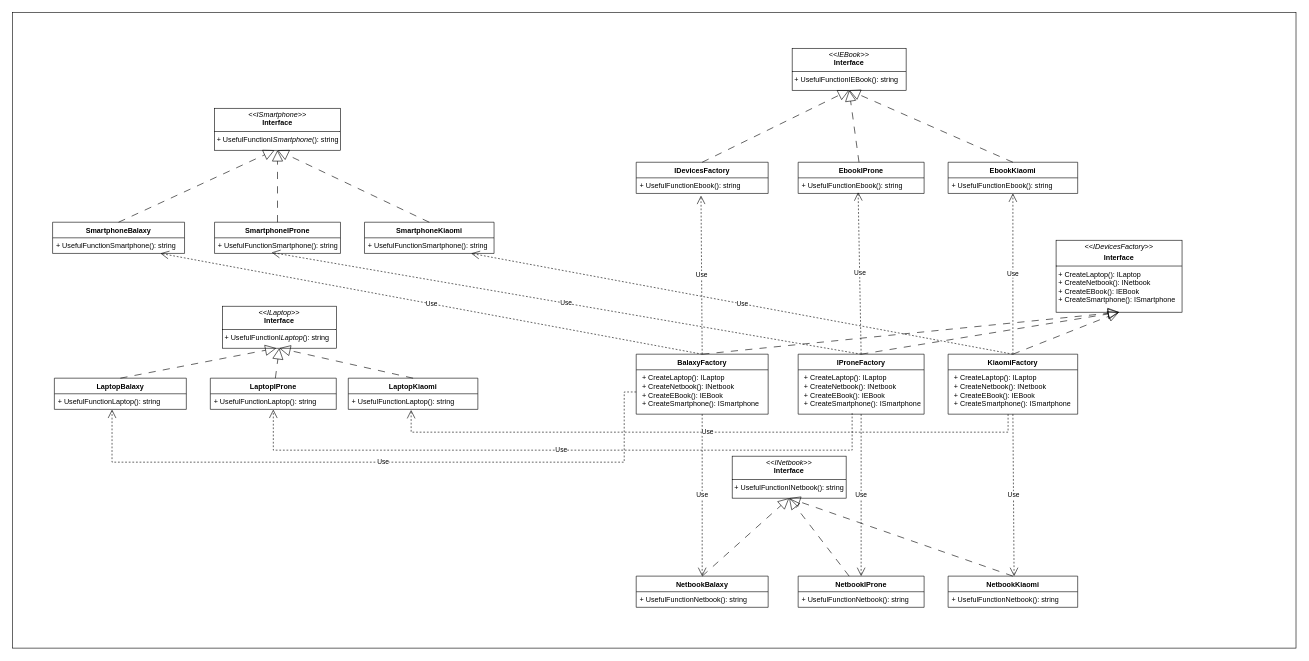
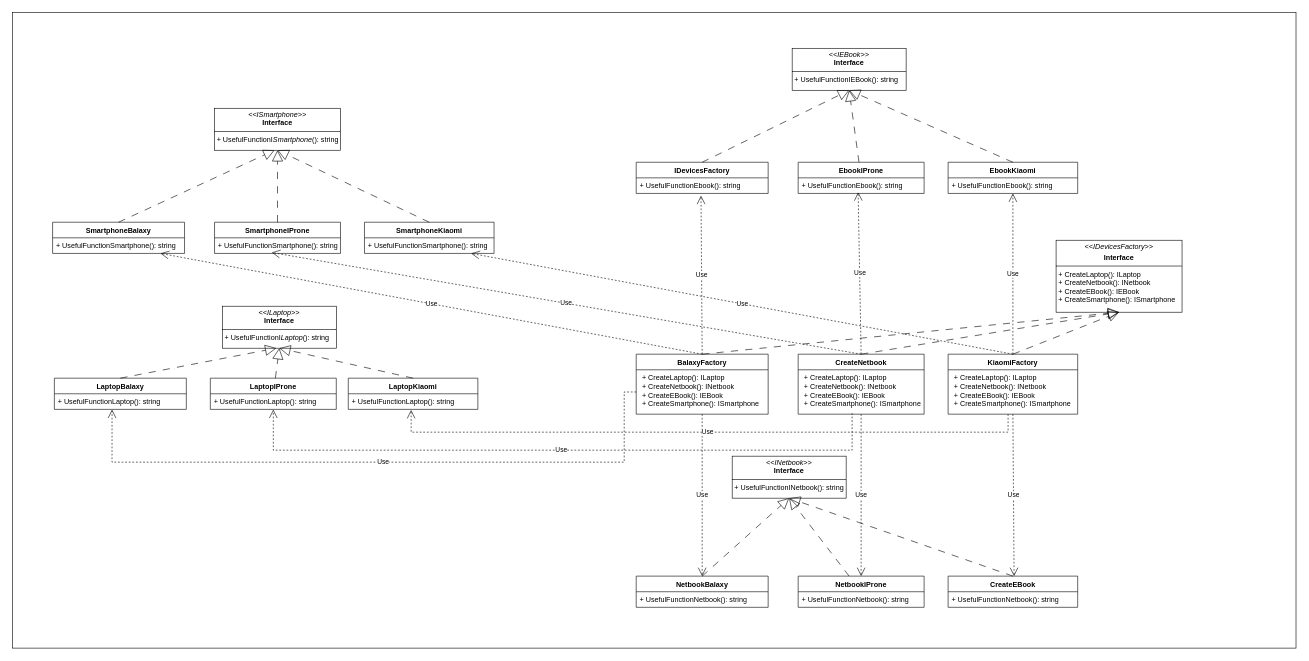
node "IProneFactory": label "IProneFactory" -> "CreateNetbook"
node "NetbookKiaomi": label "NetbookKiaomi" -> "CreateEBook"
